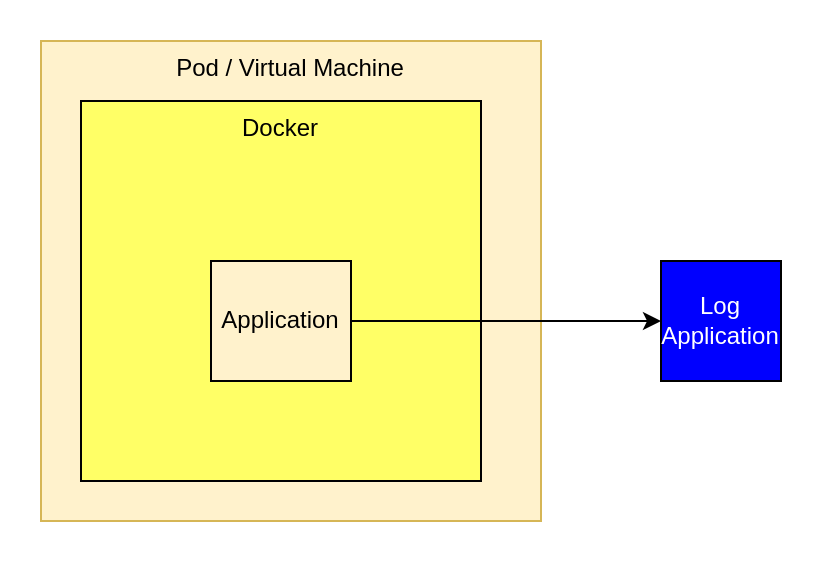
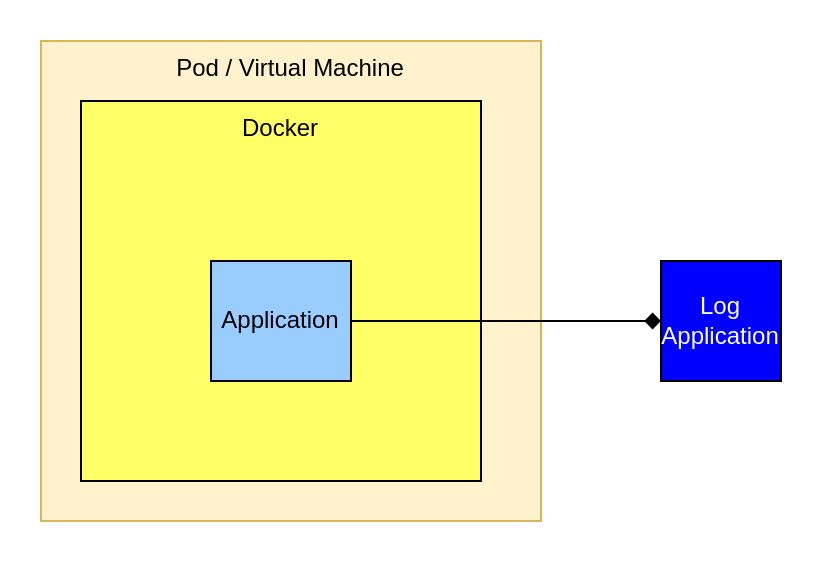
node "Application": fillcolor #fff2cc -> #99ccff
edge "Application" -> "Log Application": arrowhead classic -> diamond
